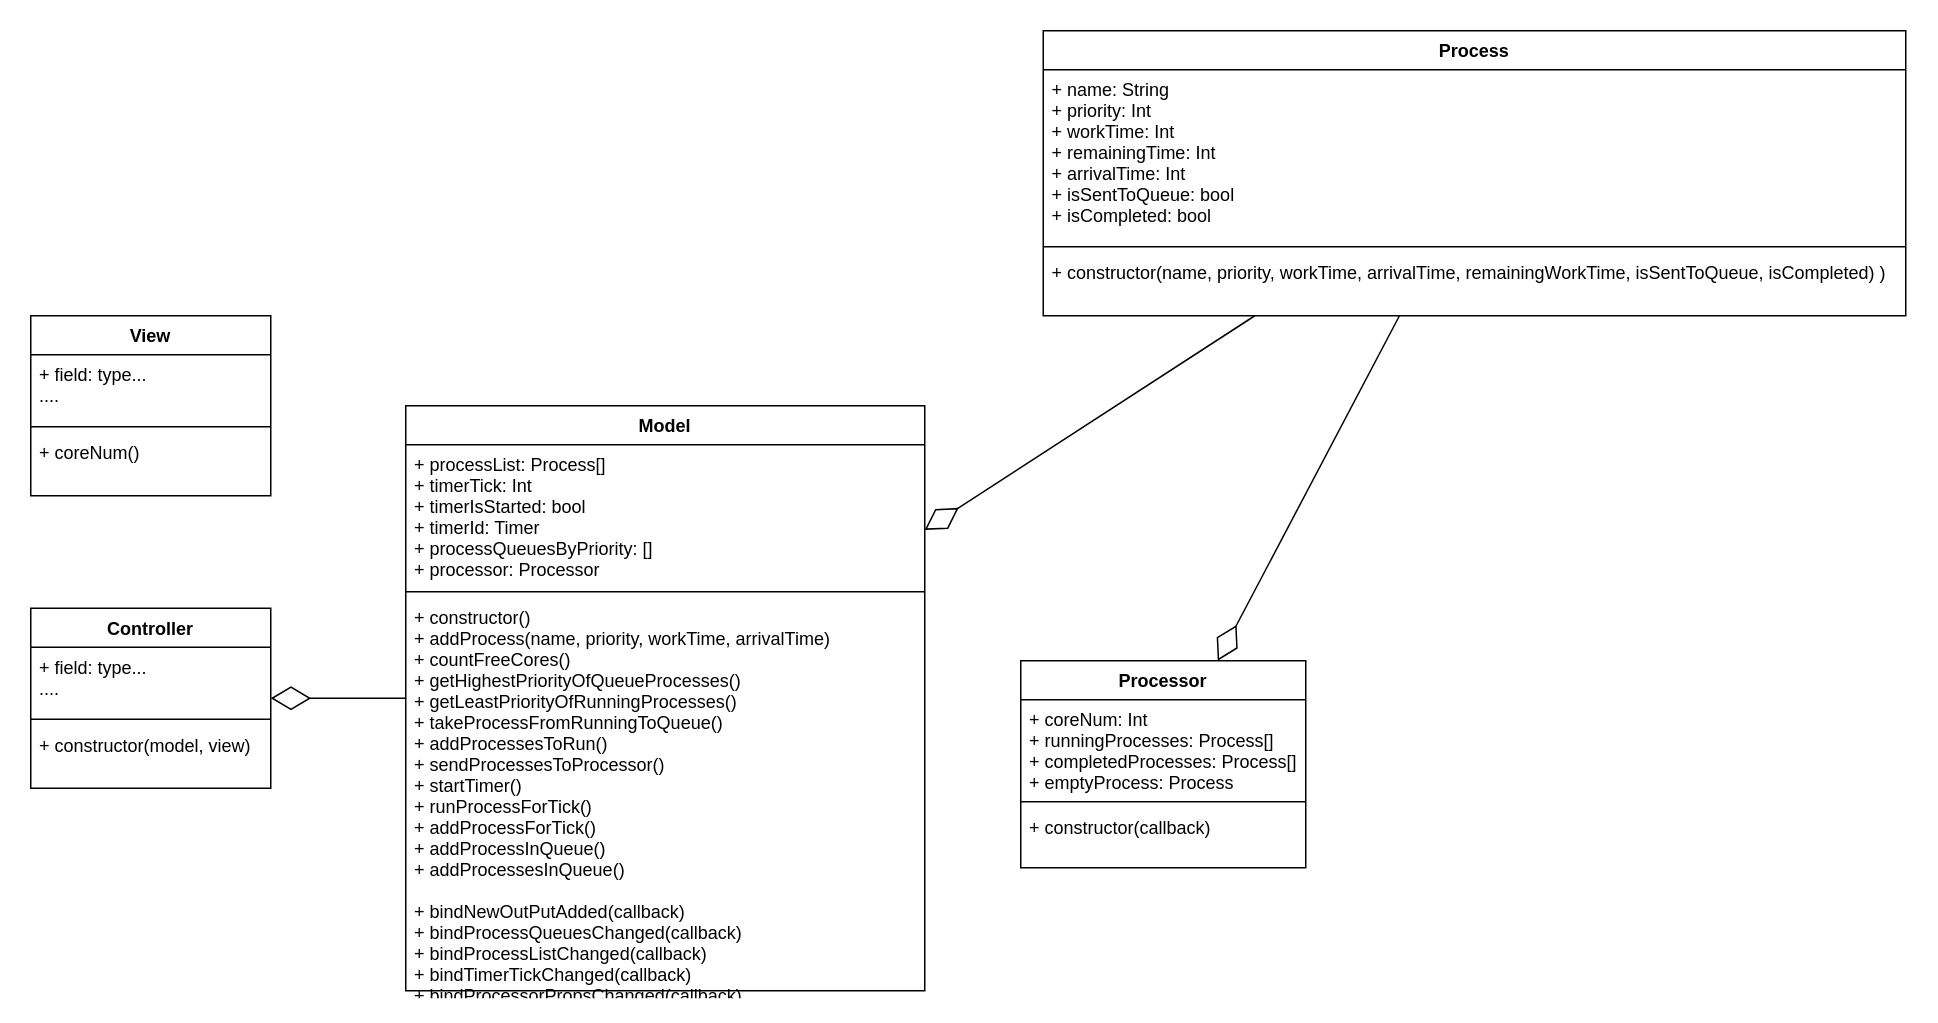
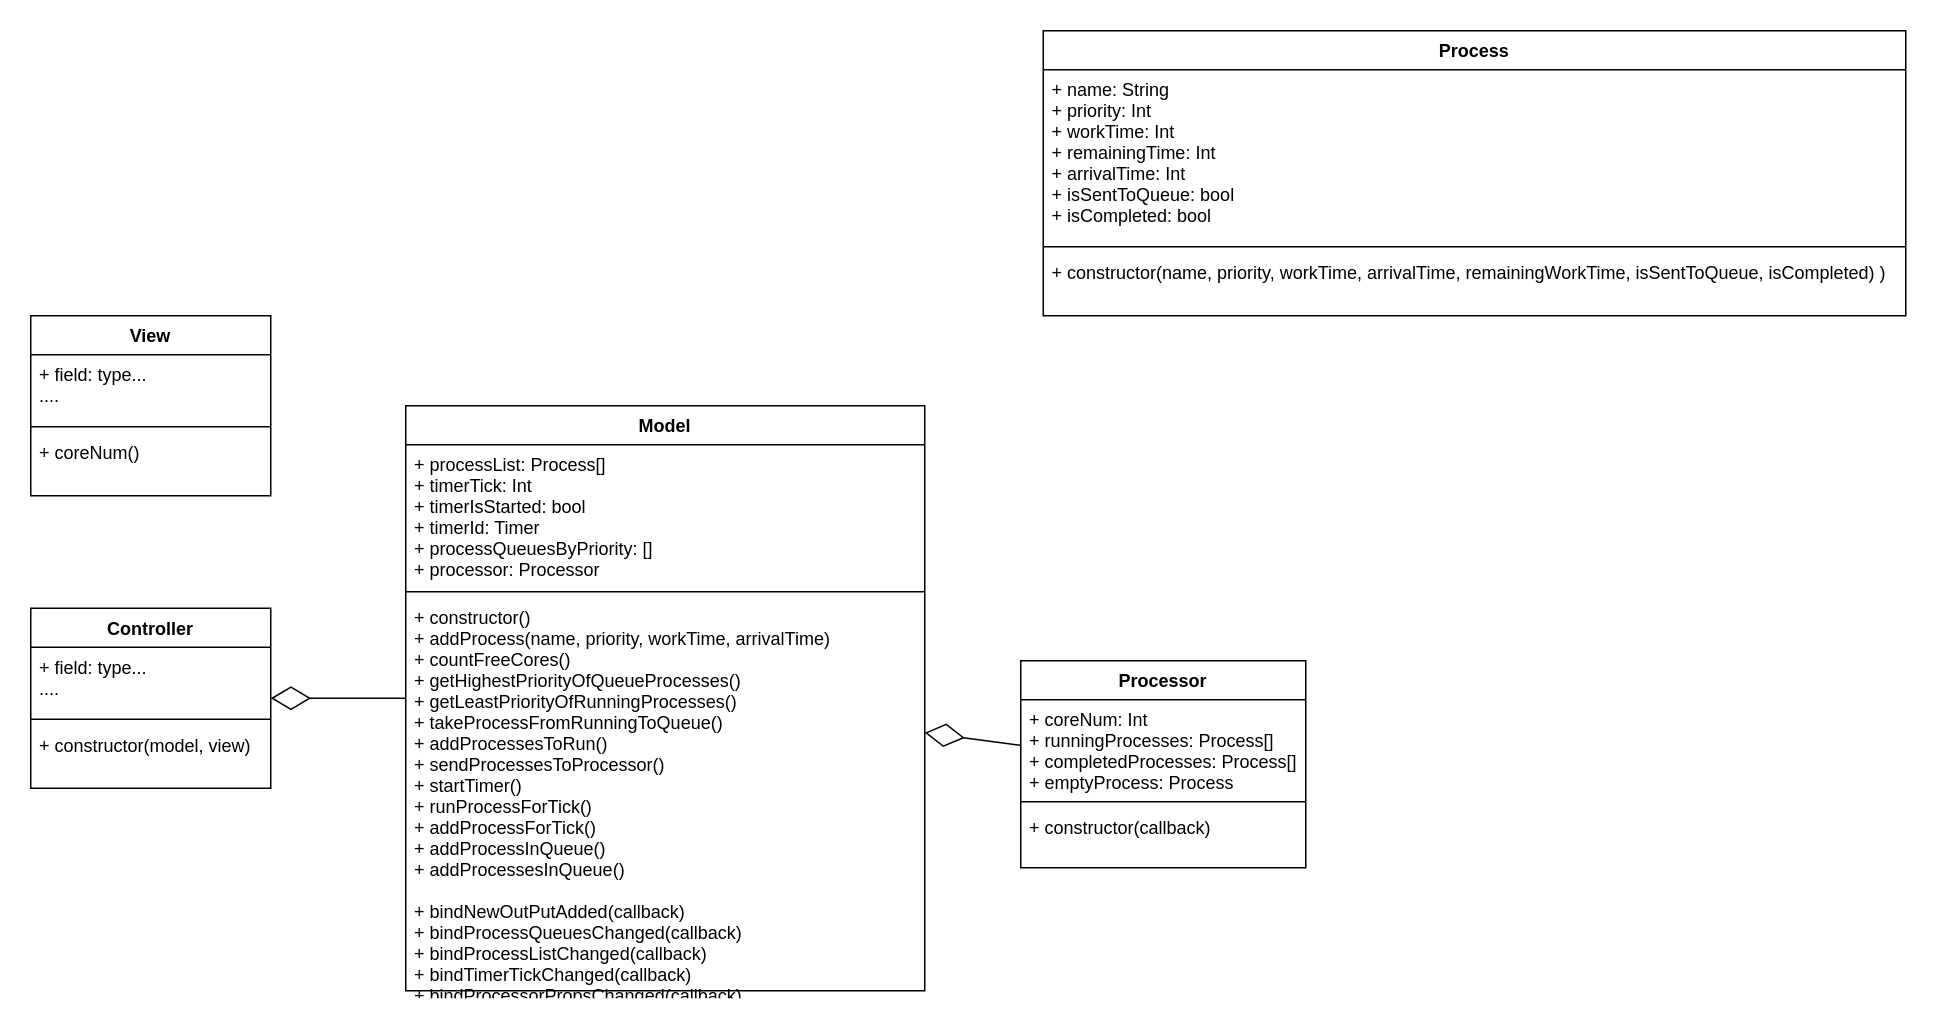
edge "Process" -> "Model": removed
edge "Process" -> "Processor": removed
edge "Processor" -> "Model": added
